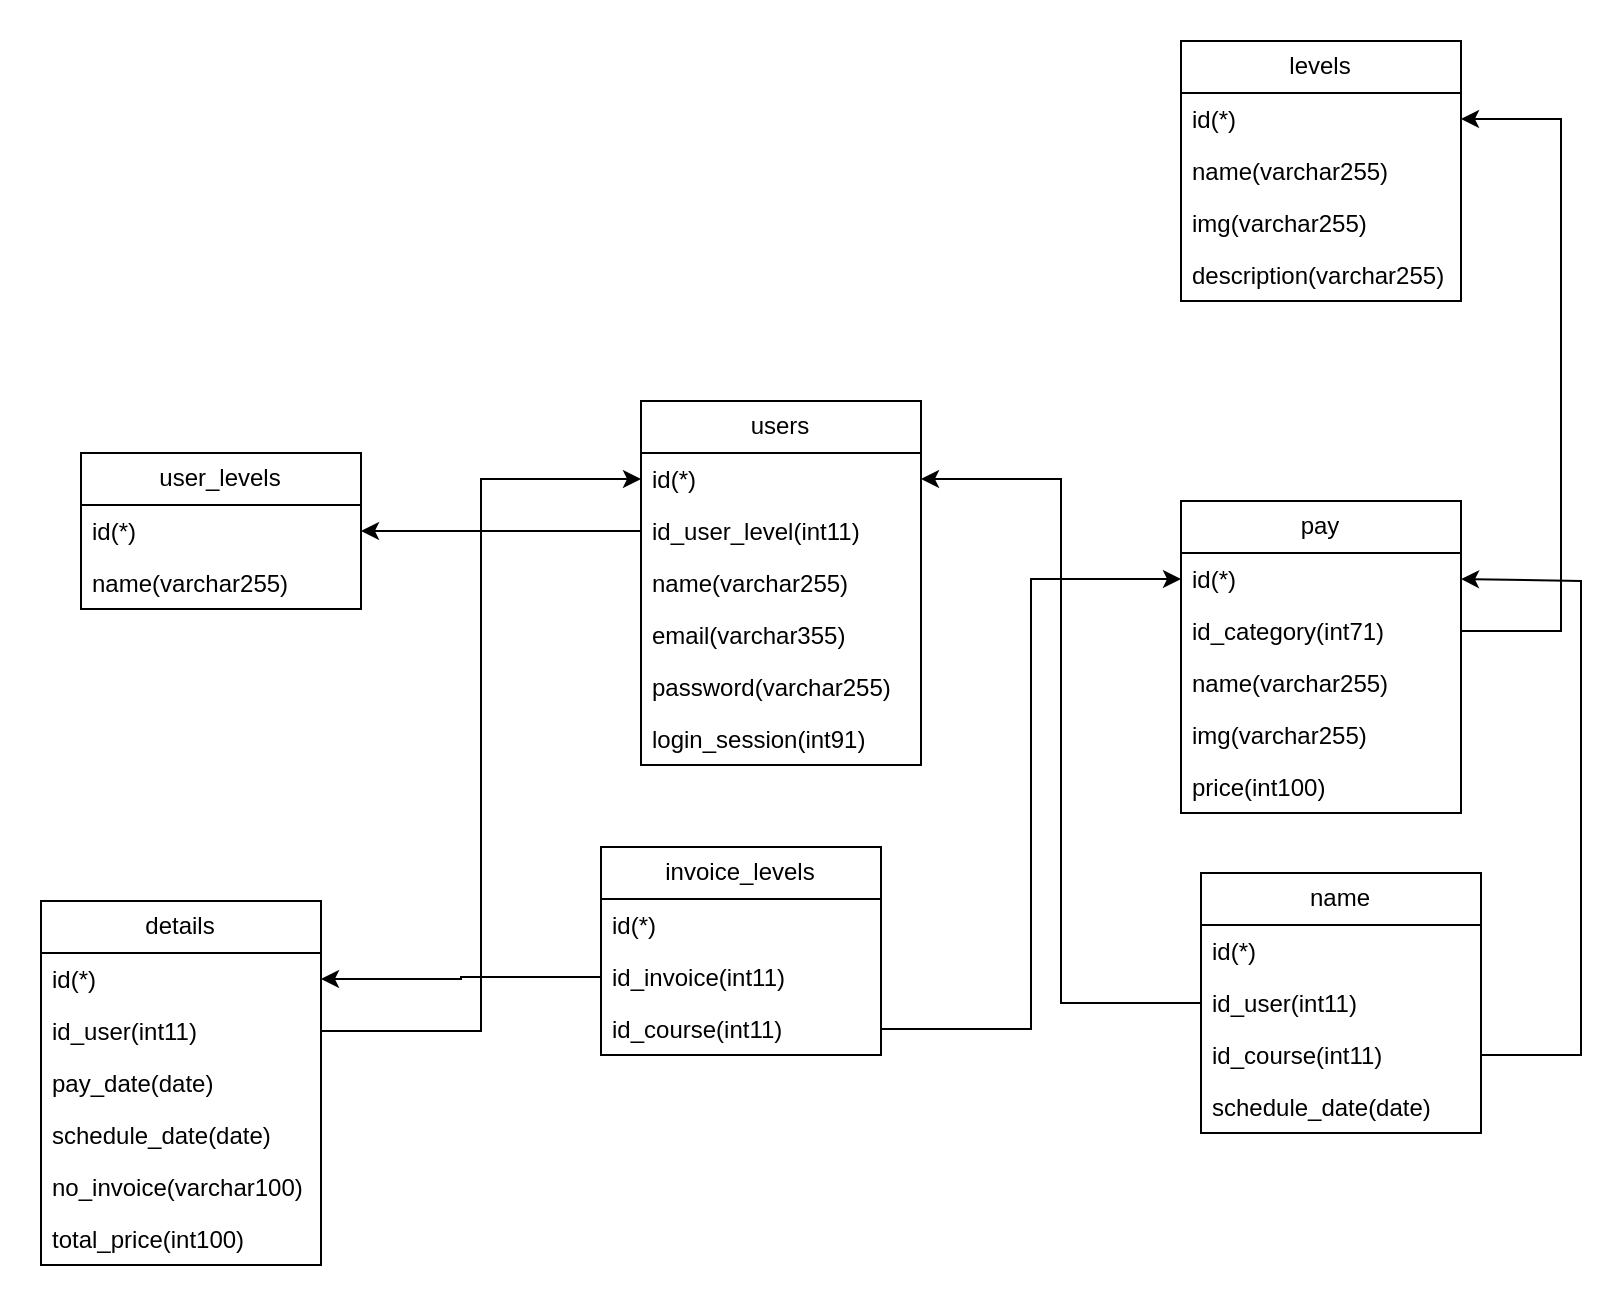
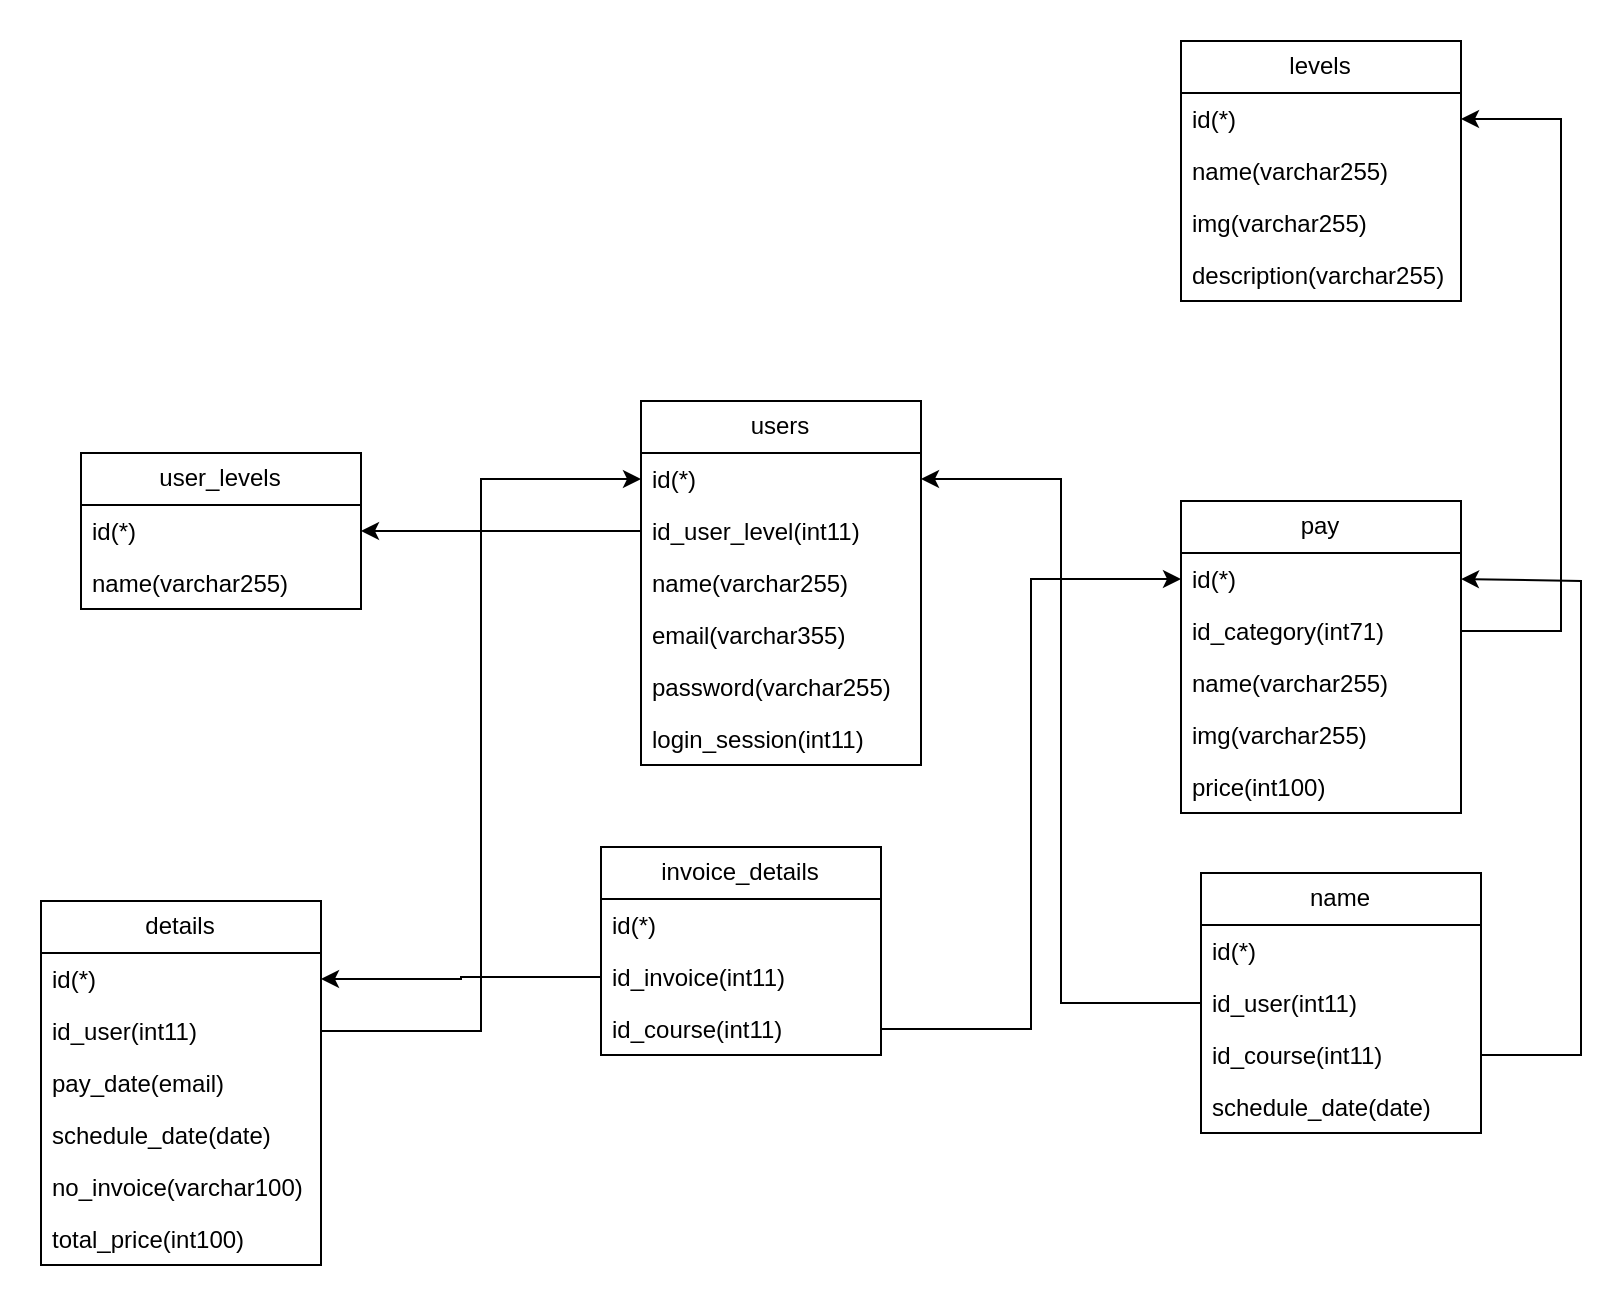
node "login_session(int91)": label "login_session(int91)" -> "login_session(int11)"
node "invoice_levels": label "invoice_levels" -> "invoice_details"
node "pay_date(date)": label "pay_date(date)" -> "pay_date(email)"
